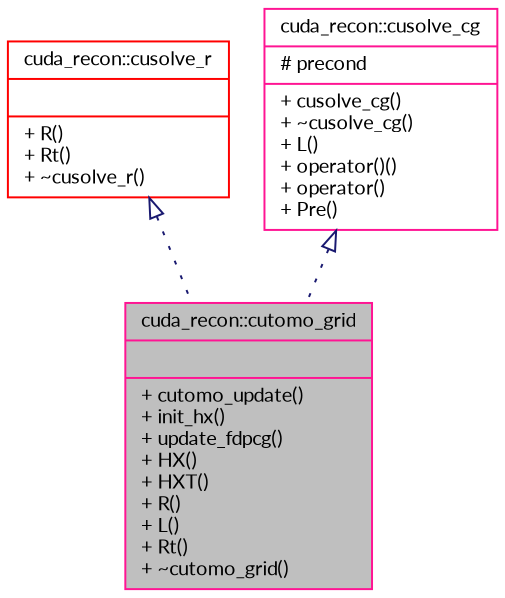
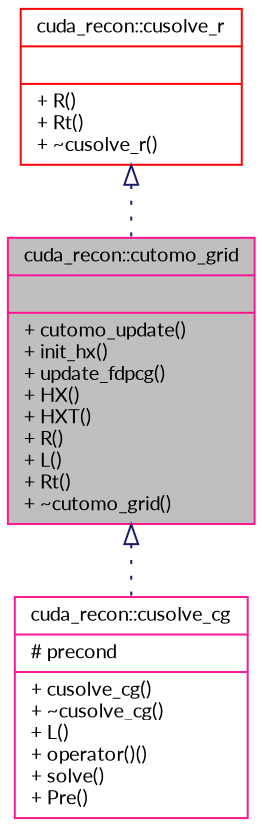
node "cuda_recon::cusolve_cg": text "+ operator()" -> "+ solve()"
edge "cuda_recon::cutomo_grid" -> "cuda_recon::cusolve_cg": reversed
